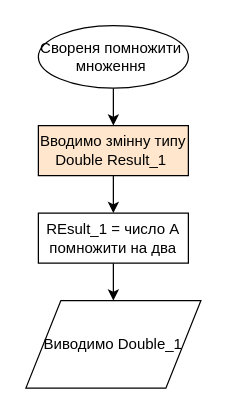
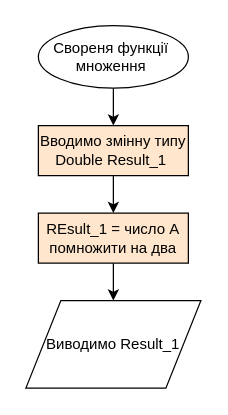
node "Свореня помножити множення": label "Свореня помножити множення" -> "Свореня функції множення"
node "REsult_1 = число А помножити на два": fillcolor #ffffff -> #ffe6cc
node "Виводимо Double_1": label "Виводимо Double_1" -> "Виводимо Result_1"
